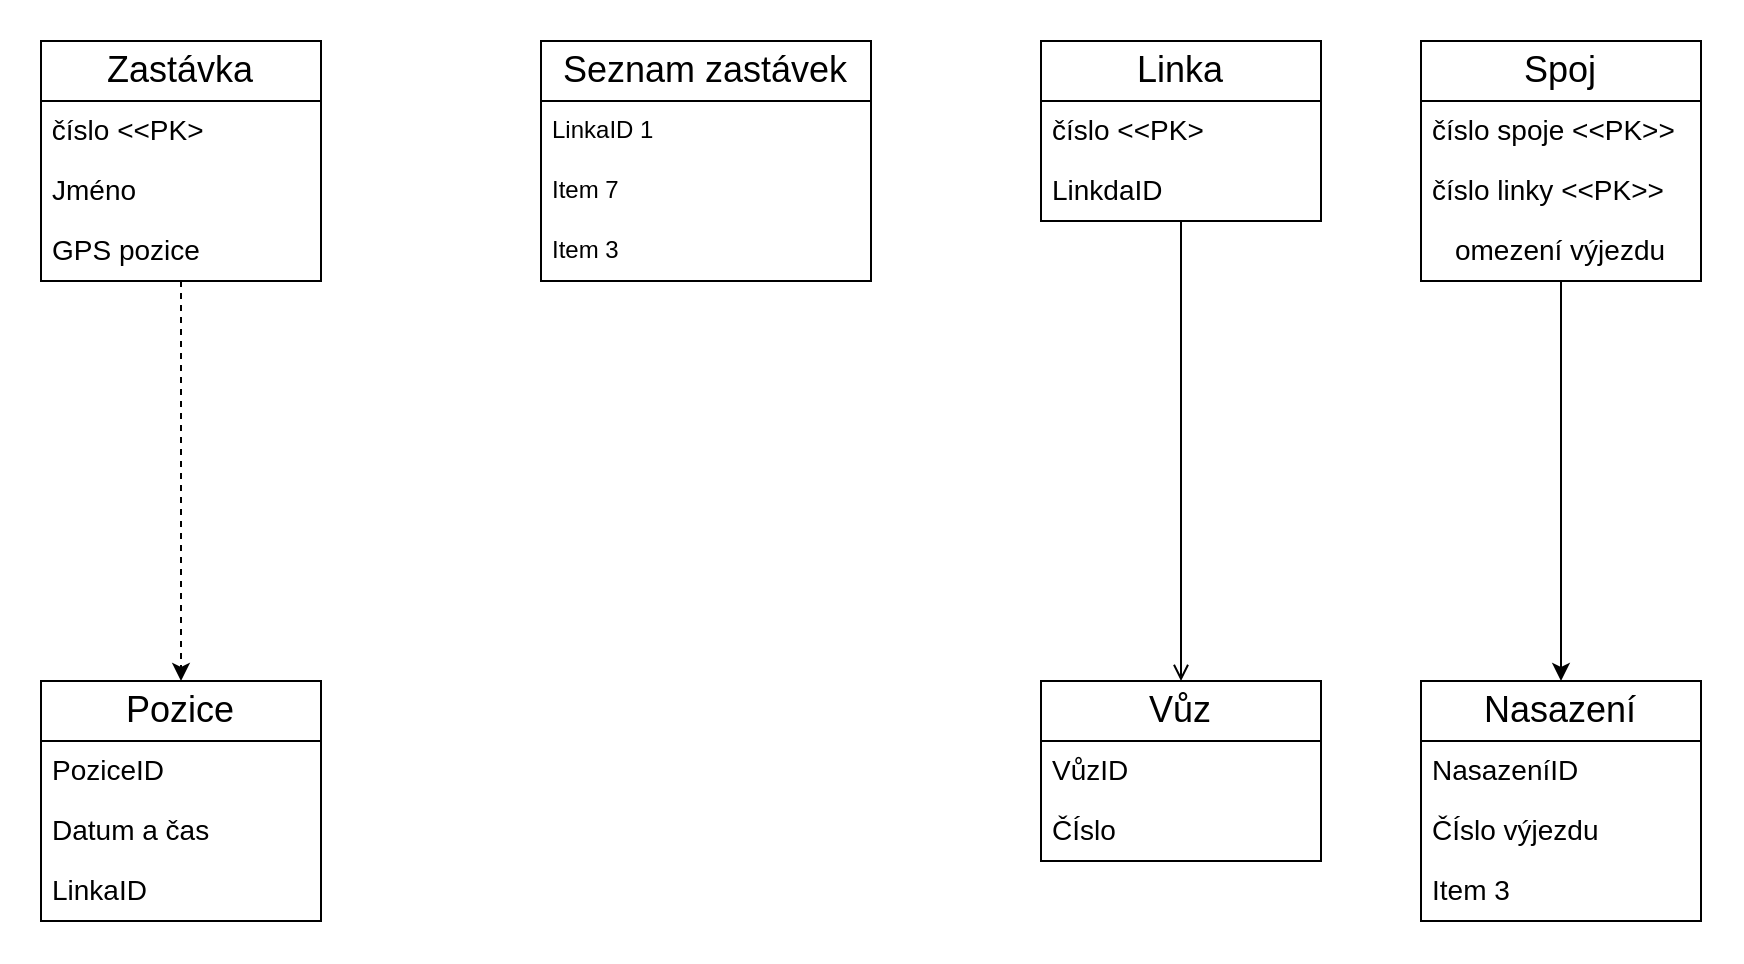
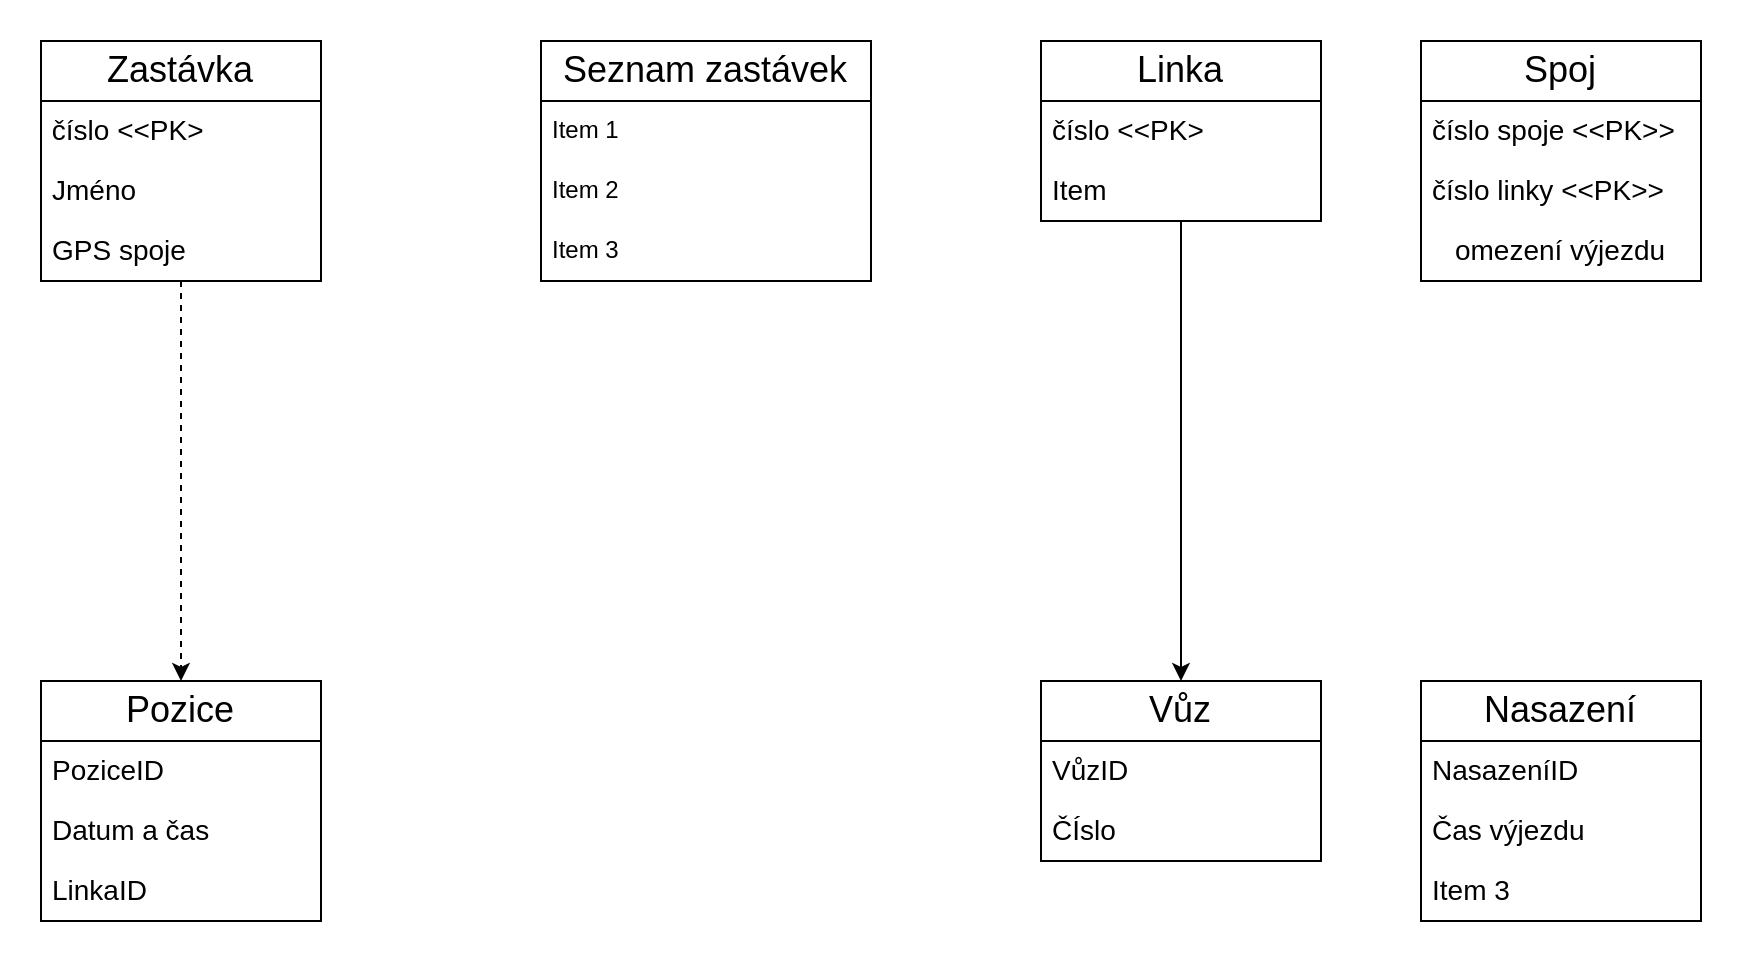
node "LinkaID 1": label "LinkaID 1" -> "Item 1"
node "Item 7": label "Item 7" -> "Item 2"
node "LinkdaID": label "LinkdaID" -> "Item"
node "GPS pozice": label "GPS pozice" -> "GPS spoje"
edge "Spoj" -> "Nasazení": removed
edge "Linka" -> "Vůz": arrowhead open -> classic
node "ČÍslo výjezdu": label "ČÍslo výjezdu" -> "Čas výjezdu"
